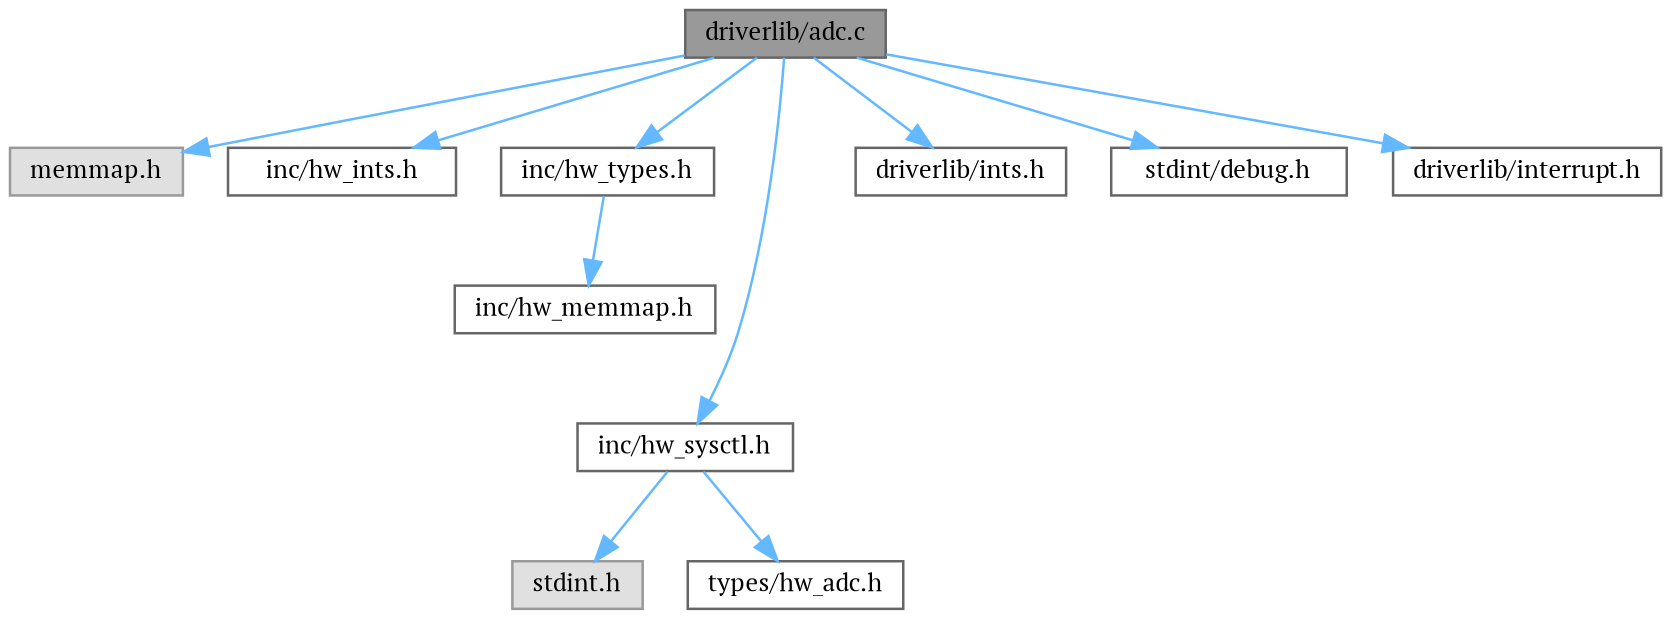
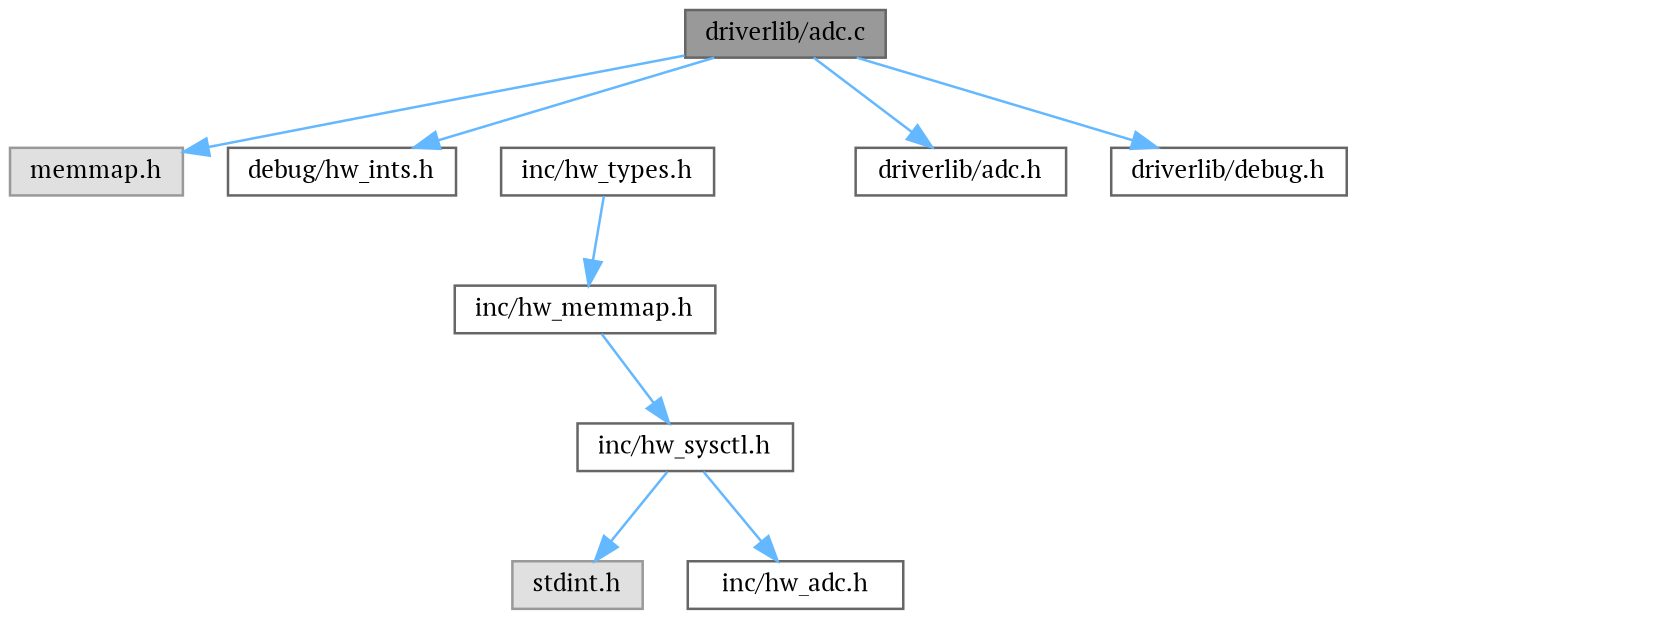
edge "driverlib/adc.c" -> "inc/hw_types.h": removed
node "inc/hw_ints.h": label "inc/hw_ints.h" -> "debug/hw_ints.h"
node "driverlib/ints.h": label "driverlib/ints.h" -> "driverlib/adc.h"
node "stdint/debug.h": label "stdint/debug.h" -> "driverlib/debug.h"
node "driverlib/interrupt.h": removed
edge "driverlib/adc.c" -> "inc/hw_sysctl.h": now "inc/hw_memmap.h" -> "inc/hw_sysctl.h"
node "types/hw_adc.h": label "types/hw_adc.h" -> "inc/hw_adc.h"
